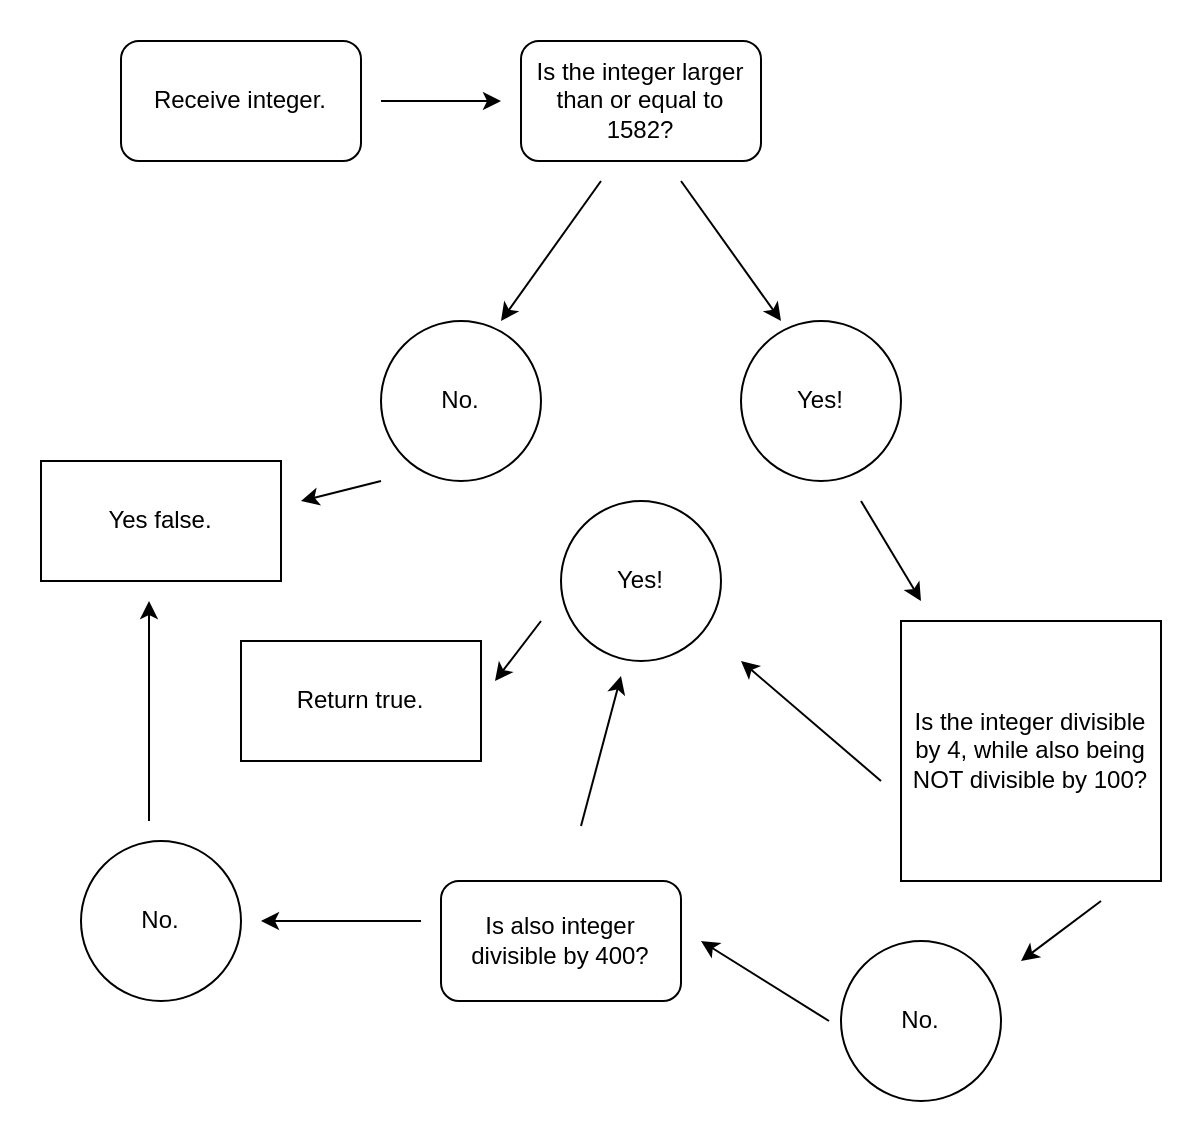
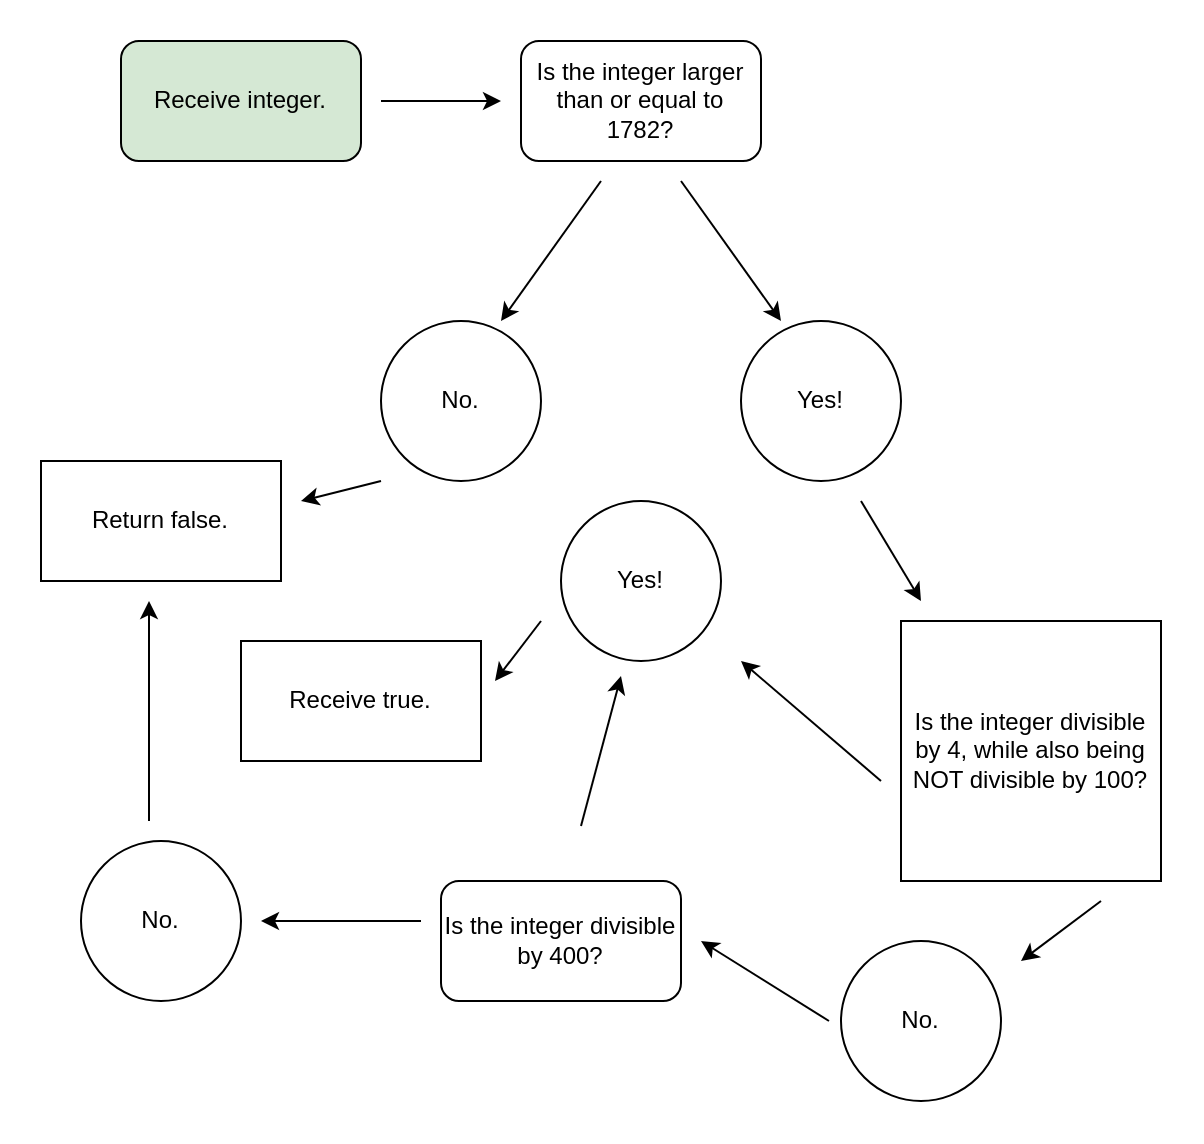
node "Receive integer.": fillcolor #ffffff -> #d5e8d4
node "Is the integer larger than or equal to 1582?": label "Is the integer larger than or equal to 1582?" -> "Is the integer larger than or equal to 1782?"
node "Yes false.": label "Yes false." -> "Return false."
node "Return true.": label "Return true." -> "Receive true."
node "Is also integer divisible by 400?": label "Is also integer divisible by 400?" -> "Is the integer divisible by 400?"
